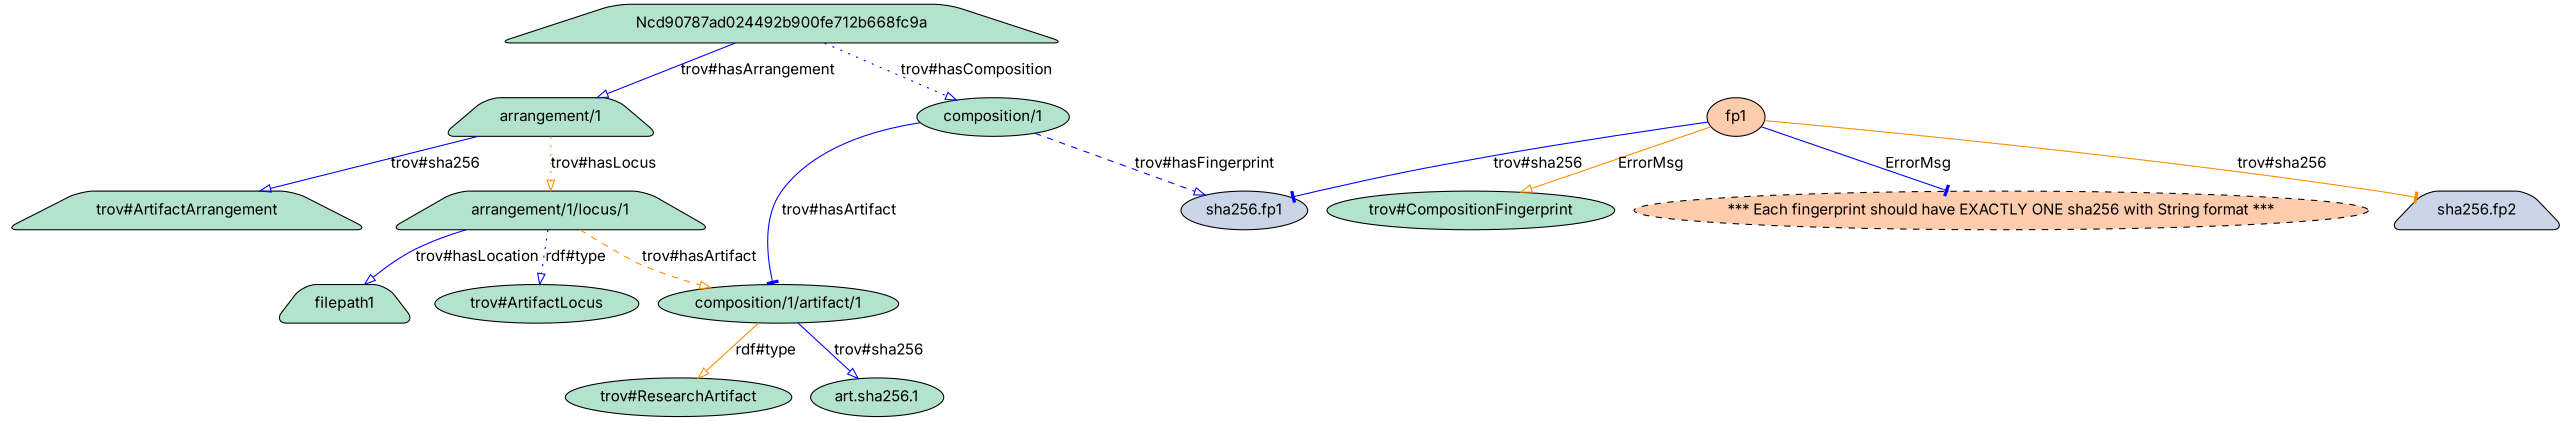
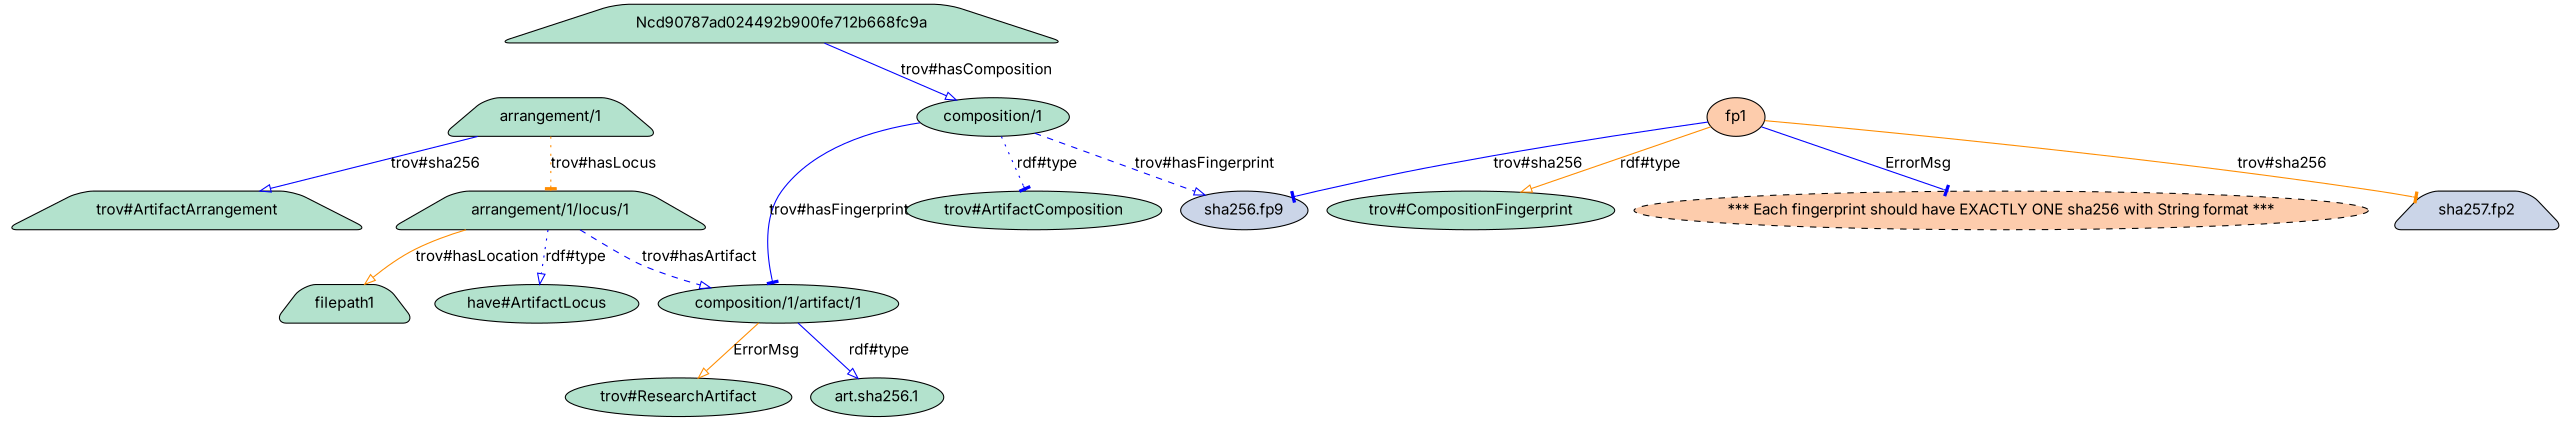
edge "Ncd90787ad024492b900fe712b668fc9a" -> "arrangement/1": removed, label "trov#hasArrangement"
edge "Ncd90787ad024492b900fe712b668fc9a" -> "composition/1": style dotted -> solid
edge "arrangement/1" -> "arrangement/1/locus/1": arrowhead onormal -> tee
edge "fp1" -> "trov#CompositionFingerprint": label "ErrorMsg" -> "rdf#type"
edge "composition/1" -> "composition/1/artifact/1": label "trov#hasArtifact" -> "trov#hasFingerprint"
node "trov#ArtifactComposition": added
node "sha256.fp1": label "sha256.fp1" -> "sha256.fp9"
node "sha256.fp2": label "sha256.fp2" -> "sha257.fp2"
edge "arrangement/1/locus/1" -> "filepath1": color blue -> darkorange
edge "arrangement/1/locus/1" -> "composition/1/artifact/1": color darkorange -> blue
node "trov#ArtifactLocus": label "trov#ArtifactLocus" -> "have#ArtifactLocus"
edge "composition/1/artifact/1" -> "trov#ResearchArtifact": label "rdf#type" -> "ErrorMsg"
edge "composition/1/artifact/1" -> "art.sha256.1": label "trov#sha256" -> "rdf#type"
